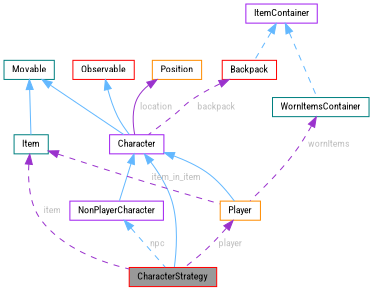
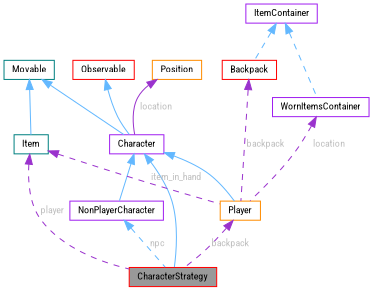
edge "Character" -> "Backpack": now "Player" -> "Backpack"
node "WornItemsContainer": color teal -> purple
edge "Player" -> "WornItemsContainer": label " wornItems" -> " location"
edge "Player" -> "Item": label " item_in_item" -> " item_in_hand"
edge "CharacterStrategy" -> "Item": label " item" -> " player"
edge "CharacterStrategy" -> "Player": label " player" -> " backpack"
